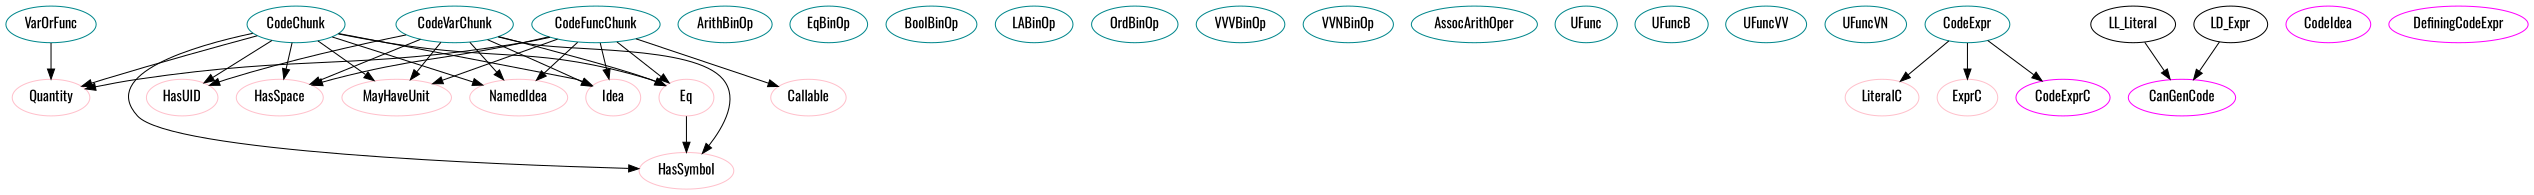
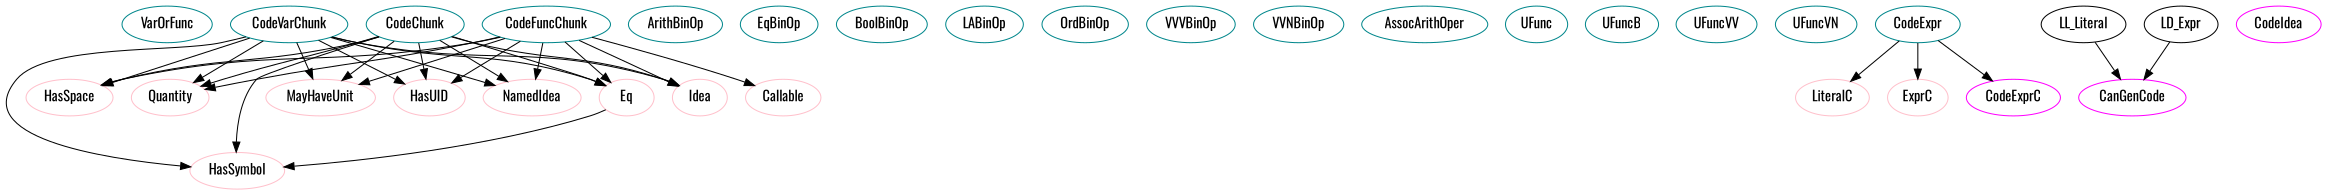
node "DefiningCodeExpr": removed
edge "VarOrFunc" -> "Quantity": now "CodeVarChunk" -> "Quantity"
edge "CodeFuncChunk" -> "HasUID": added
